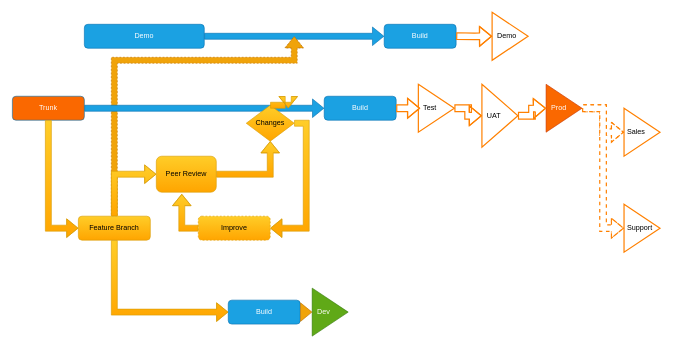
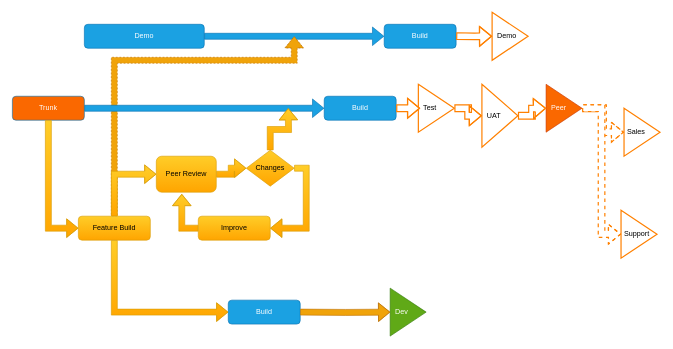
node "Prod": label "Prod" -> "Peer"
node "Changes": moved (270, 123) -> (270, 168)
node "Feature Branch": label "Feature Branch" -> "Feature Build"
node "Improve": style dashed -> solid
node "Support": moved (642, 228) -> (639, 234)
node "Dev": moved (330, 312) -> (408, 312)
